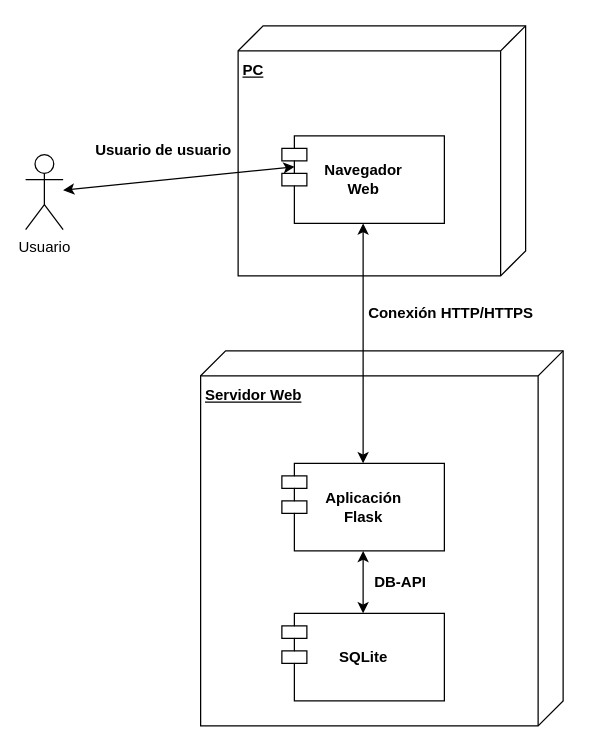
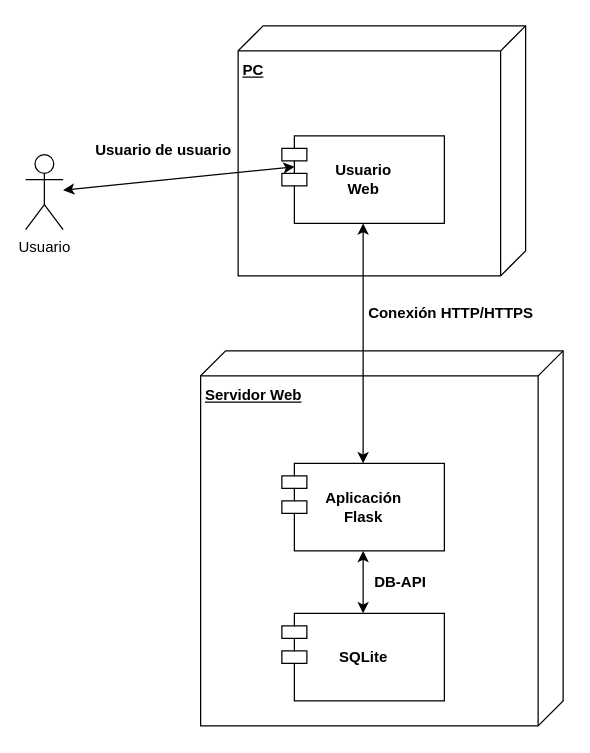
node "Navegador Web": label "Navegador Web" -> "Usuario Web"
